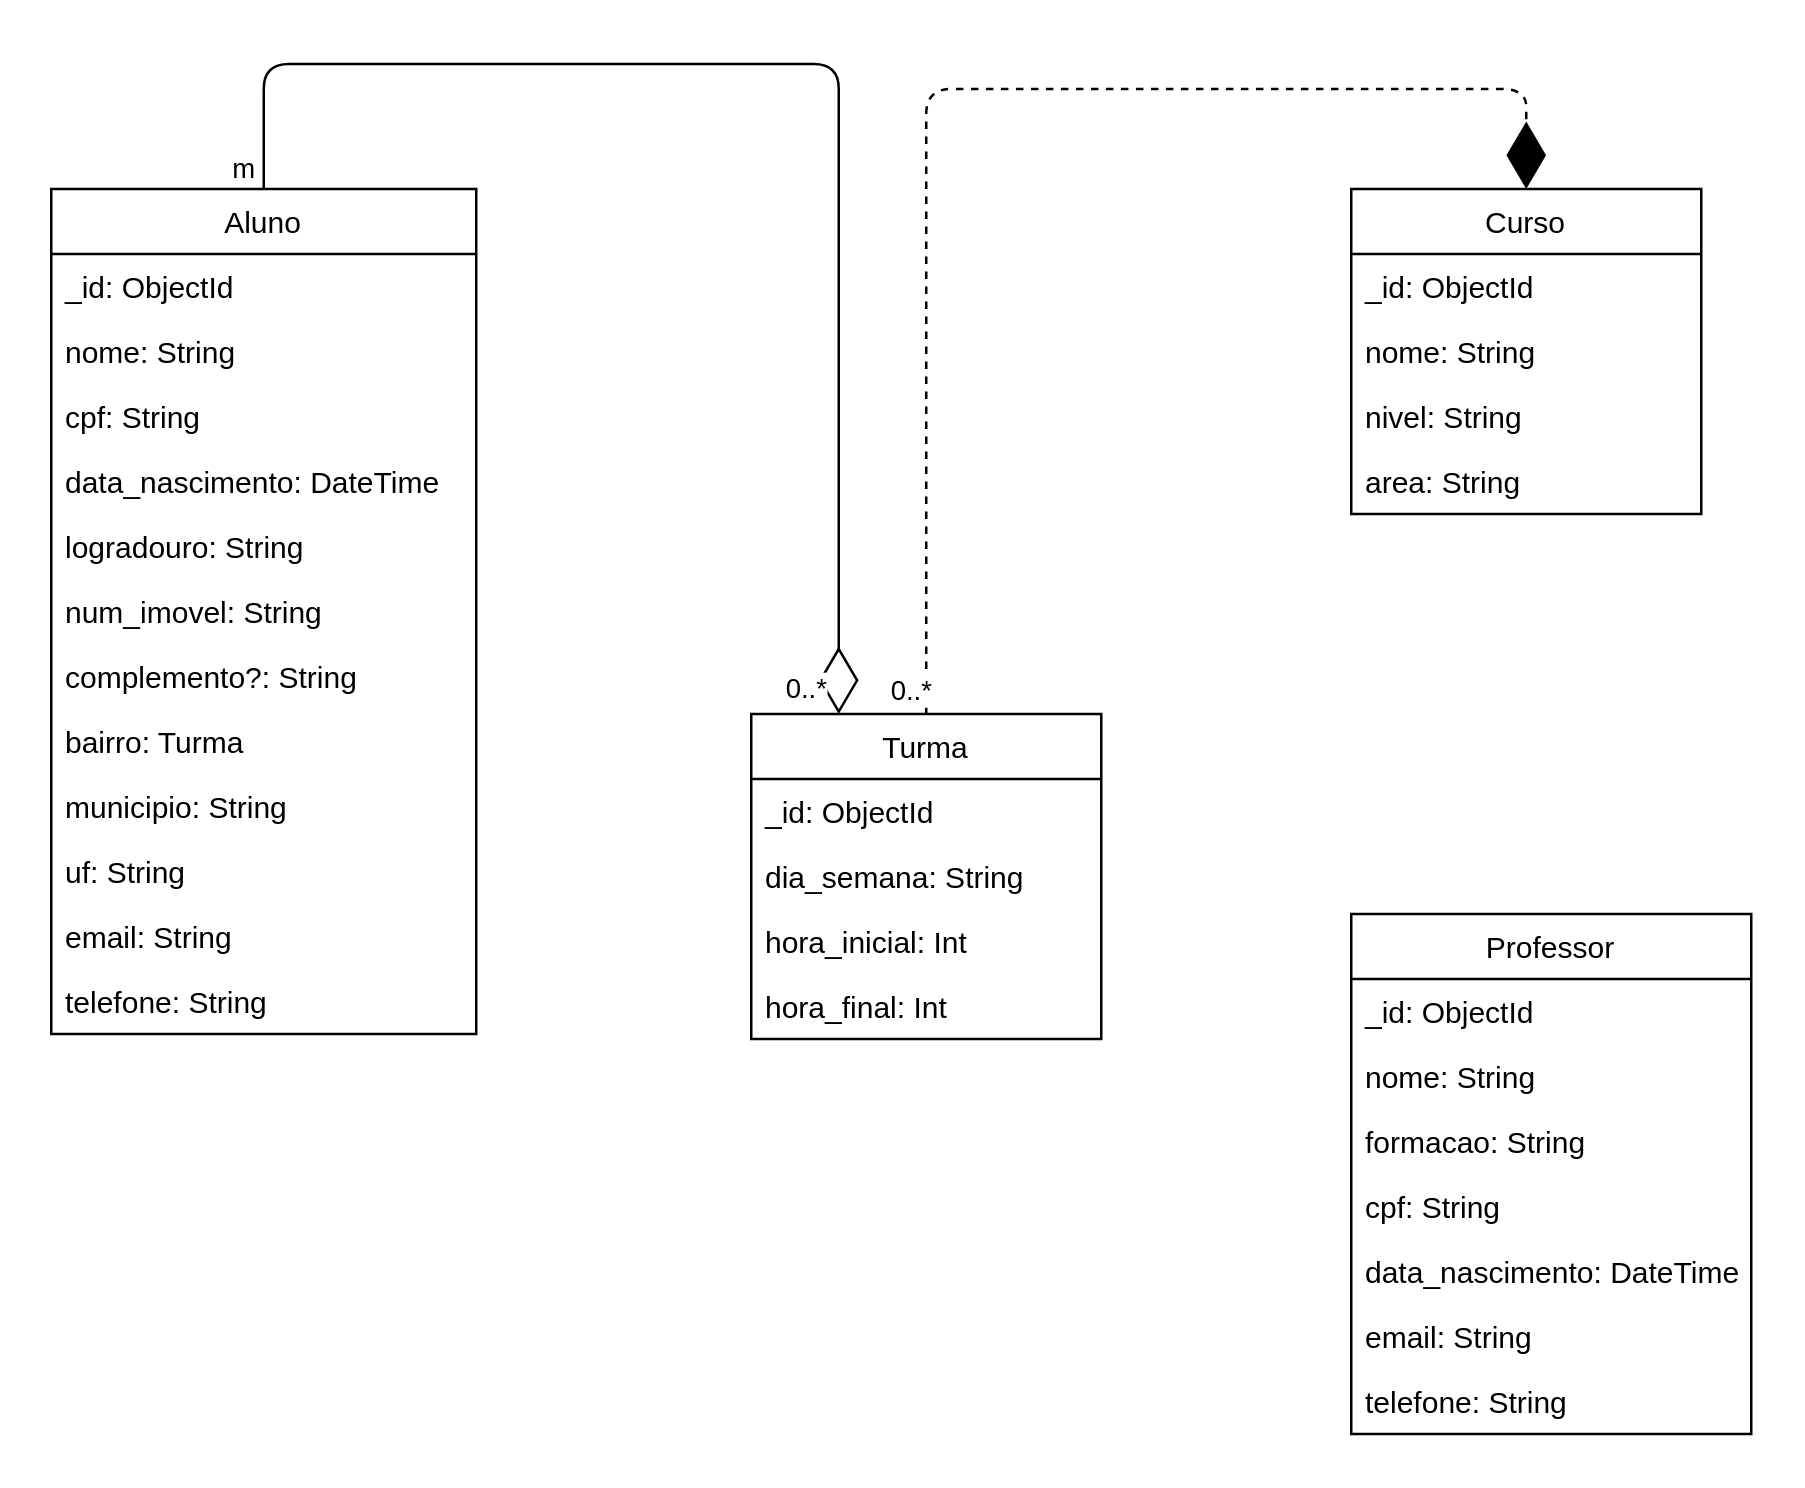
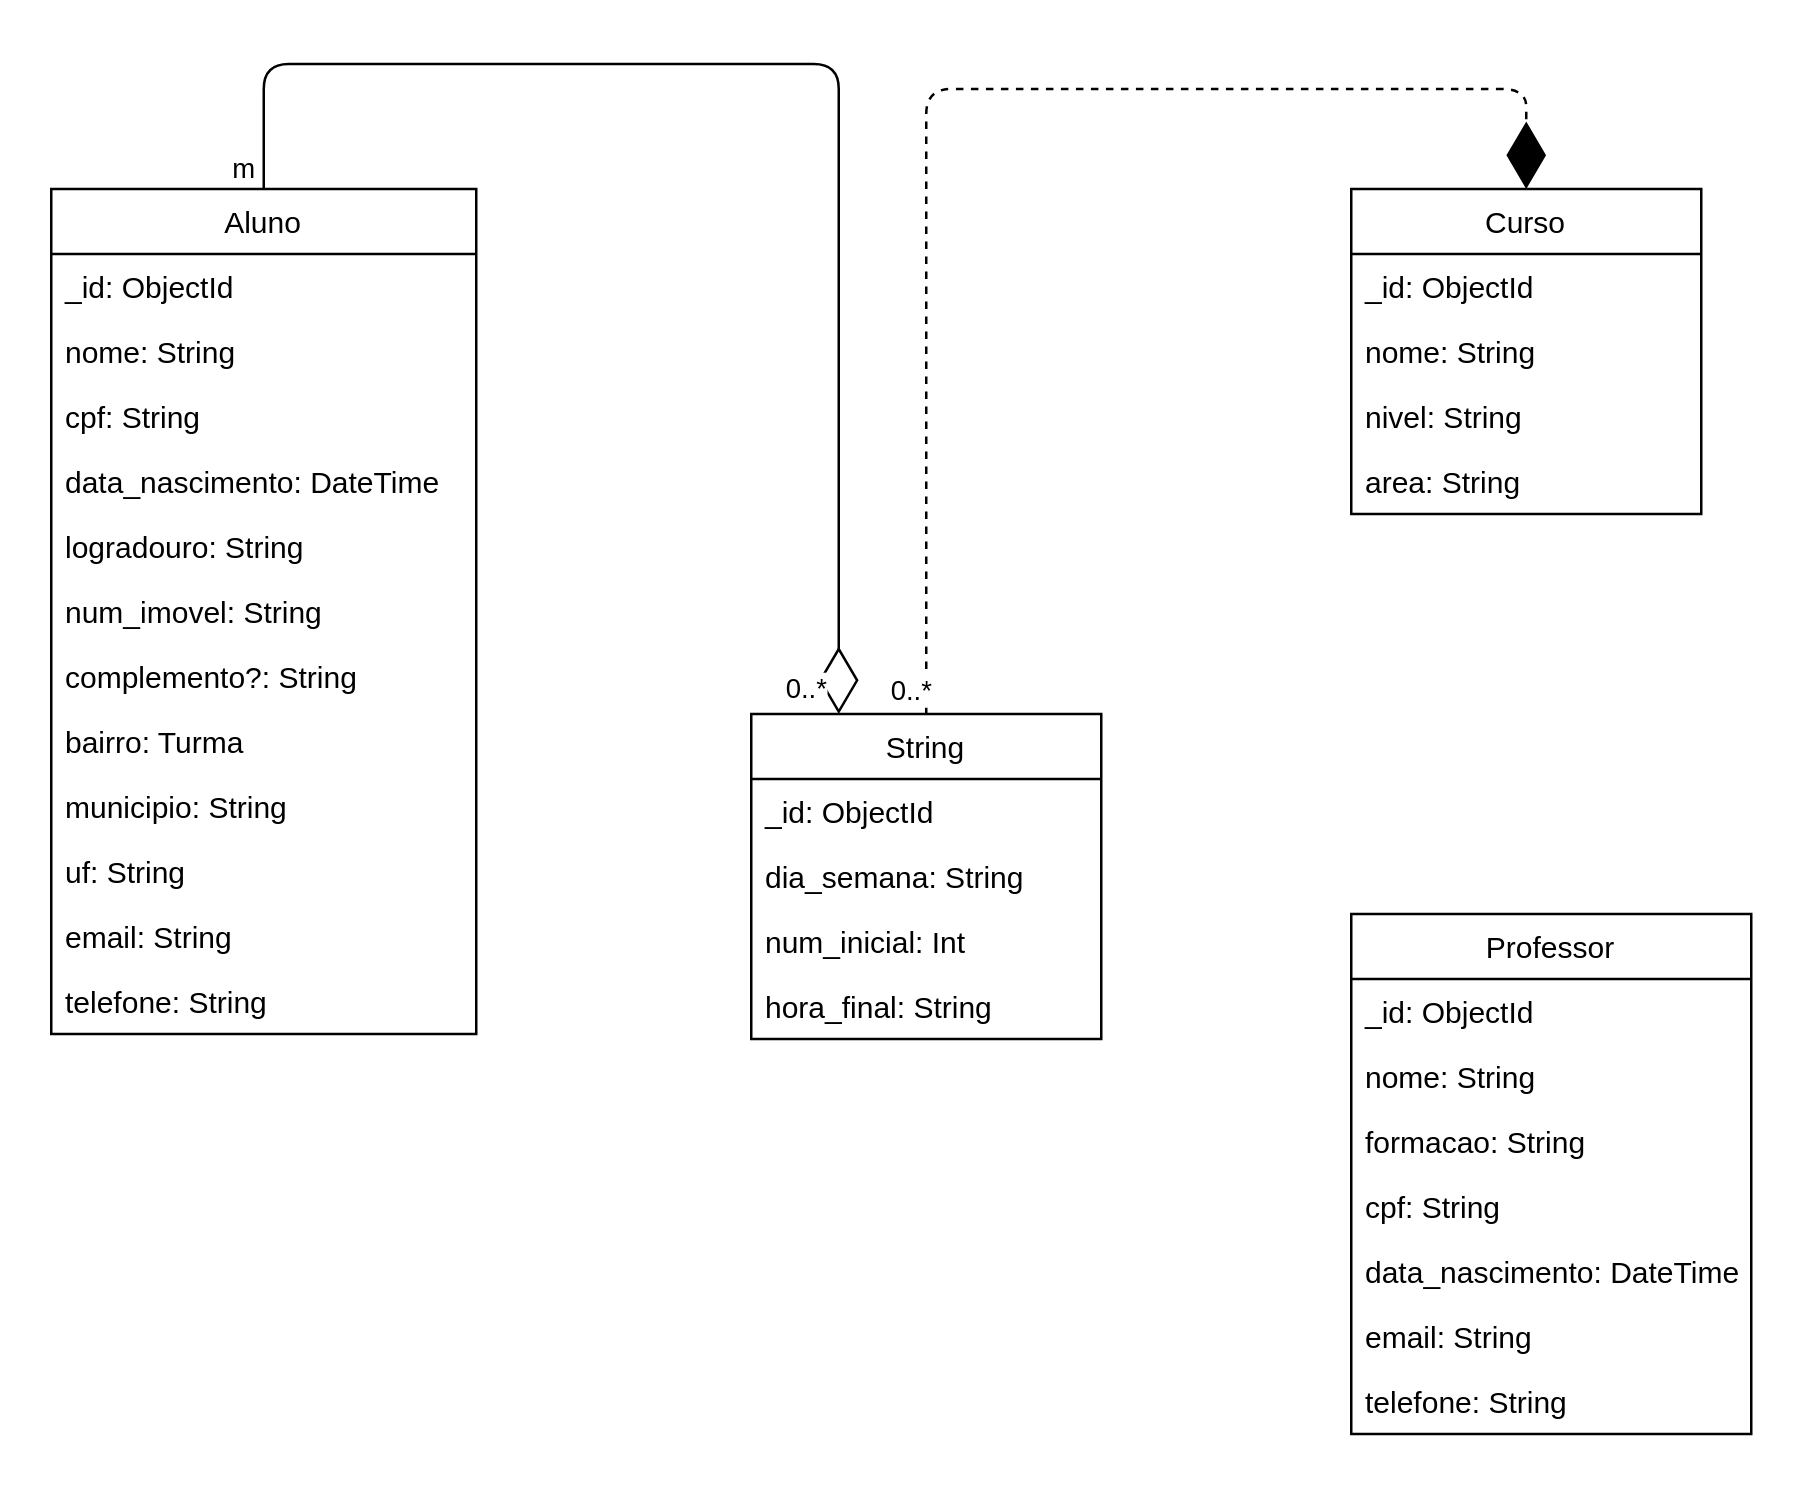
node "Turma": label "Turma" -> "String"
node "hora_inicial: Int": label "hora_inicial: Int" -> "num_inicial: Int"
node "hora_final: Int": label "hora_final: Int" -> "hora_final: String"
